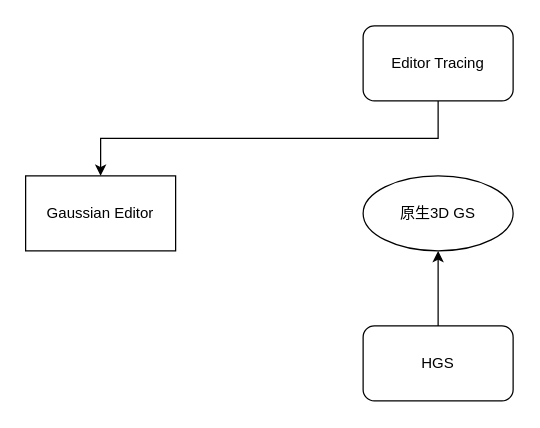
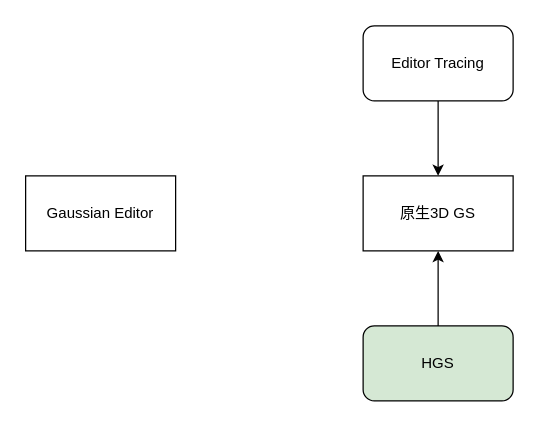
edge "Editor Tracing" -> "Gaussian Editor": now "Editor Tracing" -> "原生3D GS"
node "原生3D GS": shape ellipse -> rectangle
node "HGS": fillcolor #ffffff -> #d5e8d4
